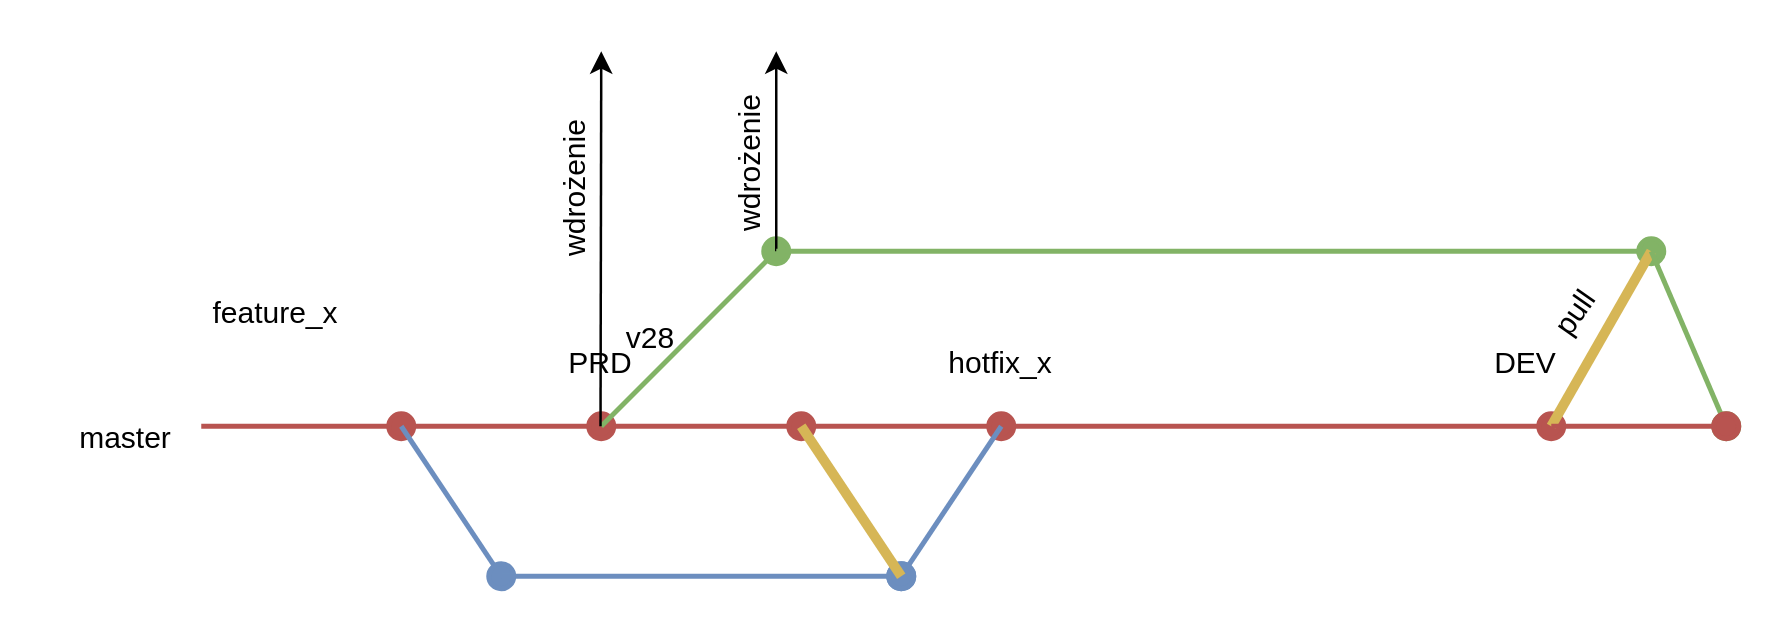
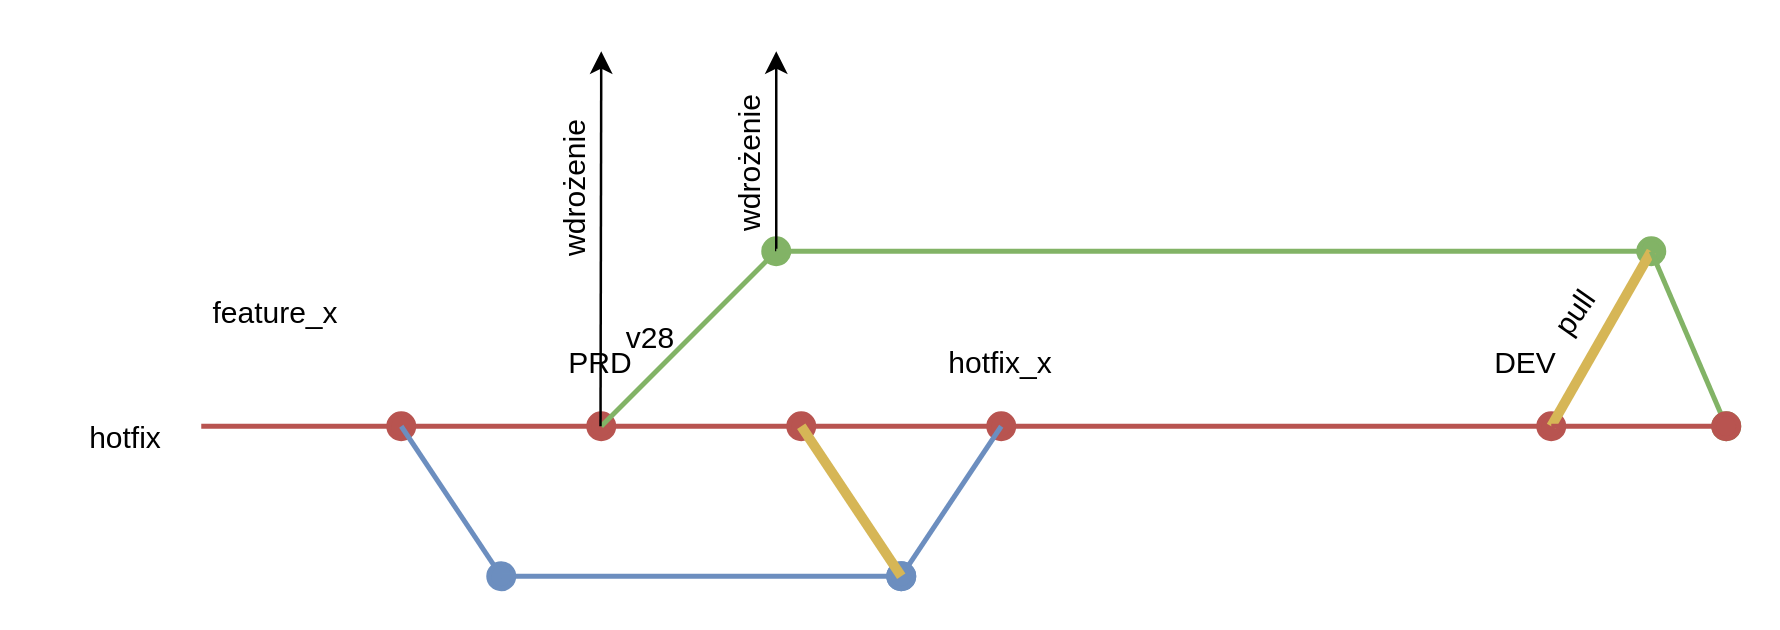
node "master": label "master" -> "hotfix"
